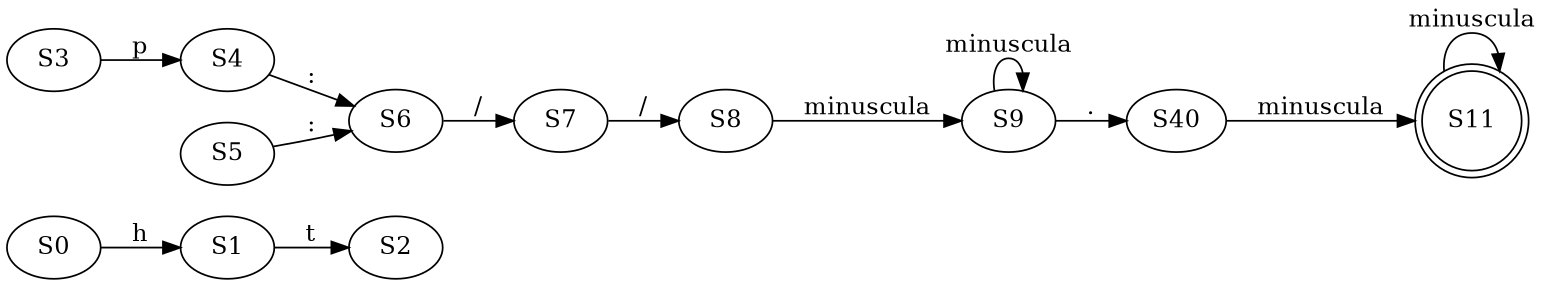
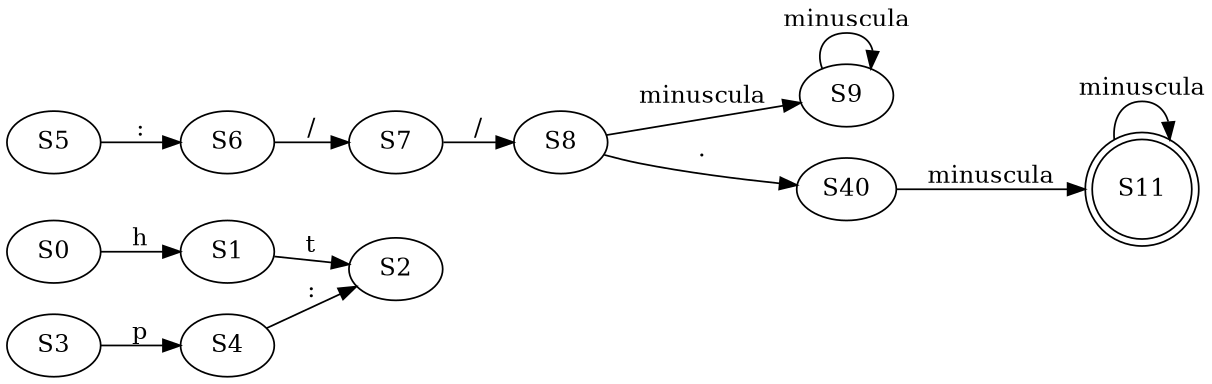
edge "S4" -> "S6": now "S4" -> "S2"
edge "S9" -> "S40": now "S8" -> "S40"
